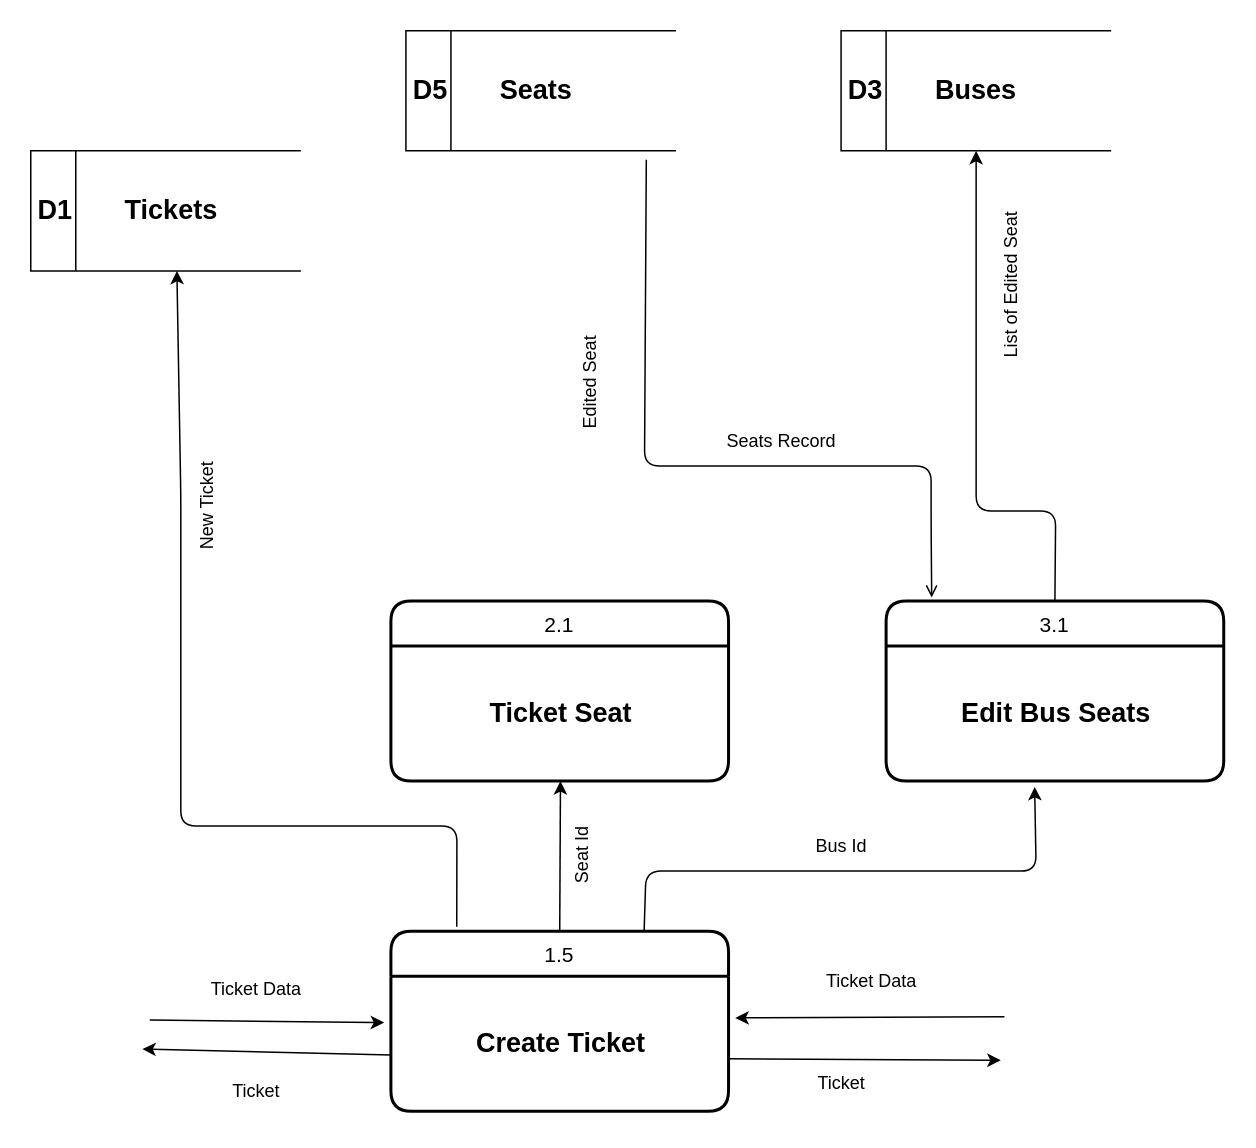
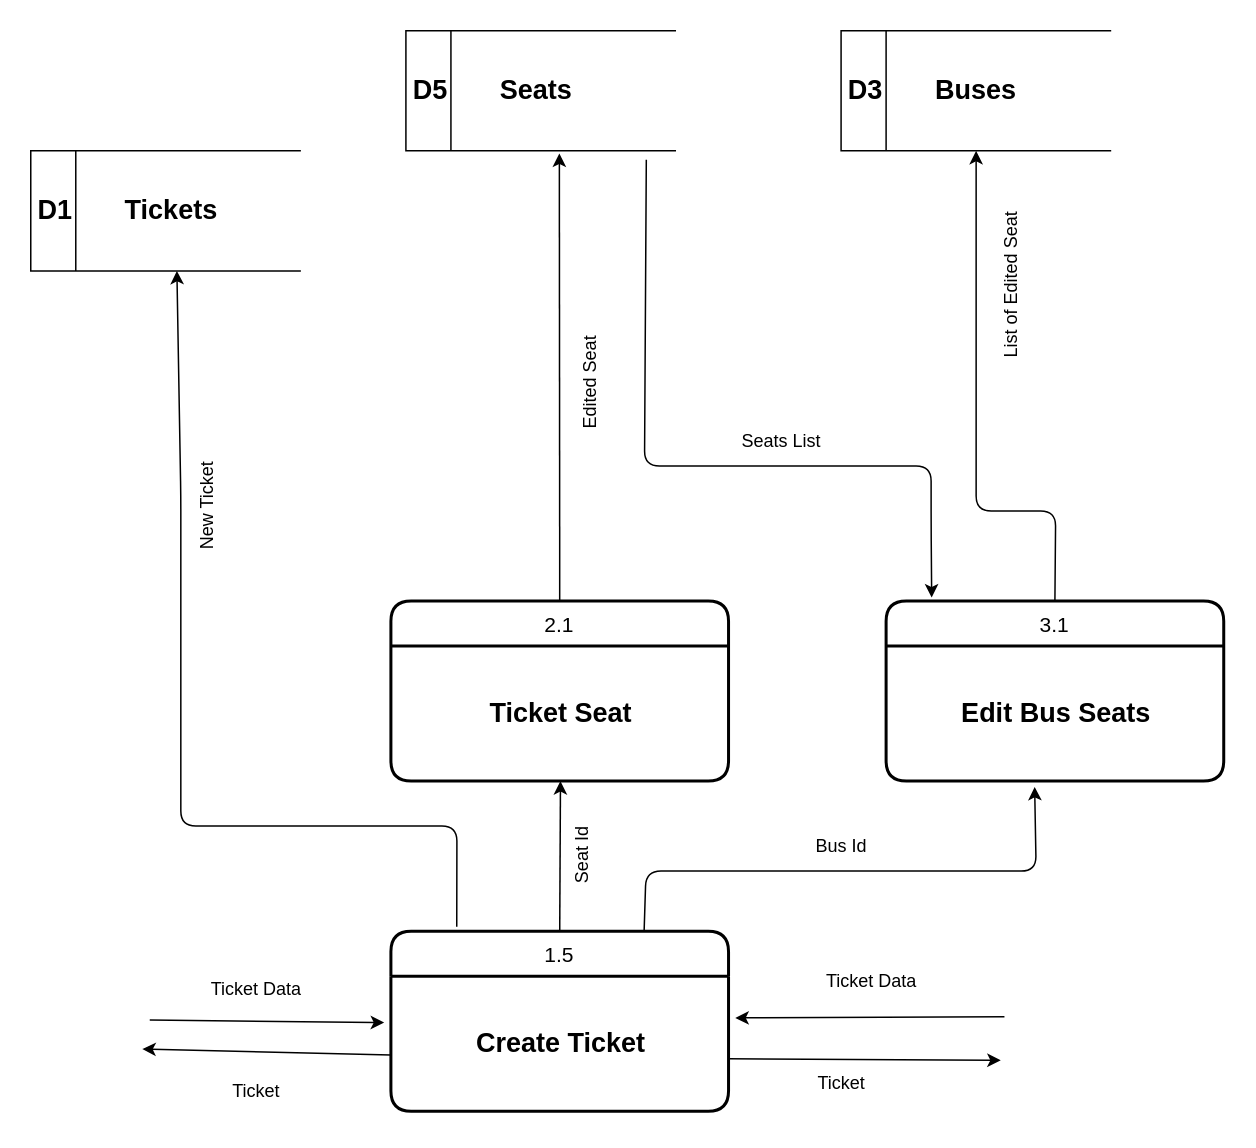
edge "2.1" -> "D5 Seats": added
node "Seats Record": label "Seats Record" -> "Seats List"
edge "D5 Seats" -> "3.1": arrowhead open -> classic
